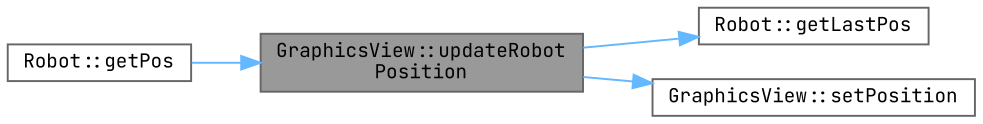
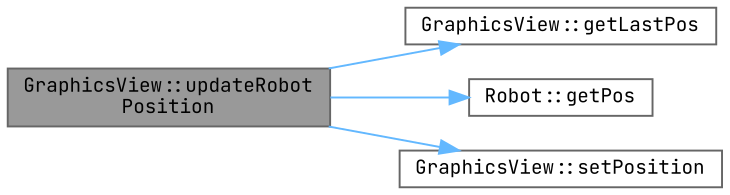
node "Robot::getLastPos": label "Robot::getLastPos" -> "GraphicsView::getLastPos"
edge "Robot::getPos" -> "GraphicsView::updateRobot Position": reversed
